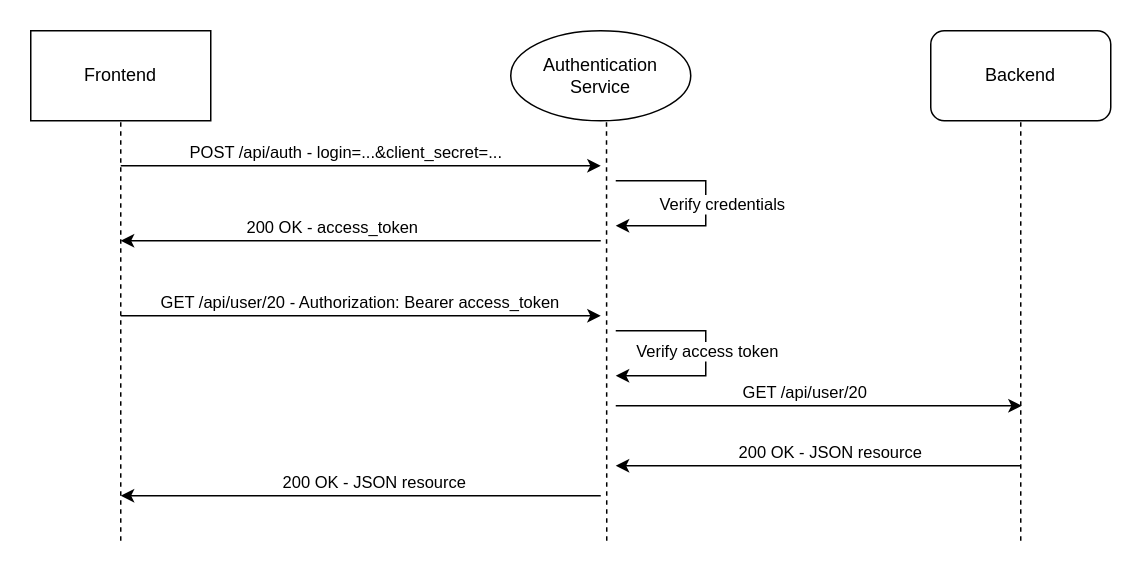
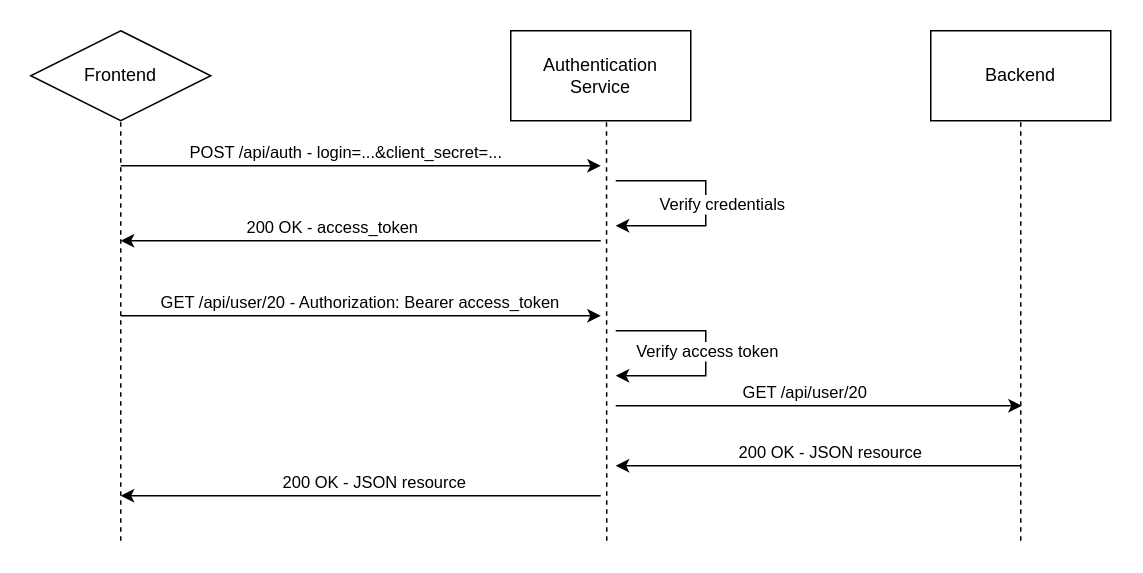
node "Frontend": shape rectangle -> diamond
node "Authentication Service": shape ellipse -> rectangle
node "Backend": shape rounded rectangle -> rectangle
